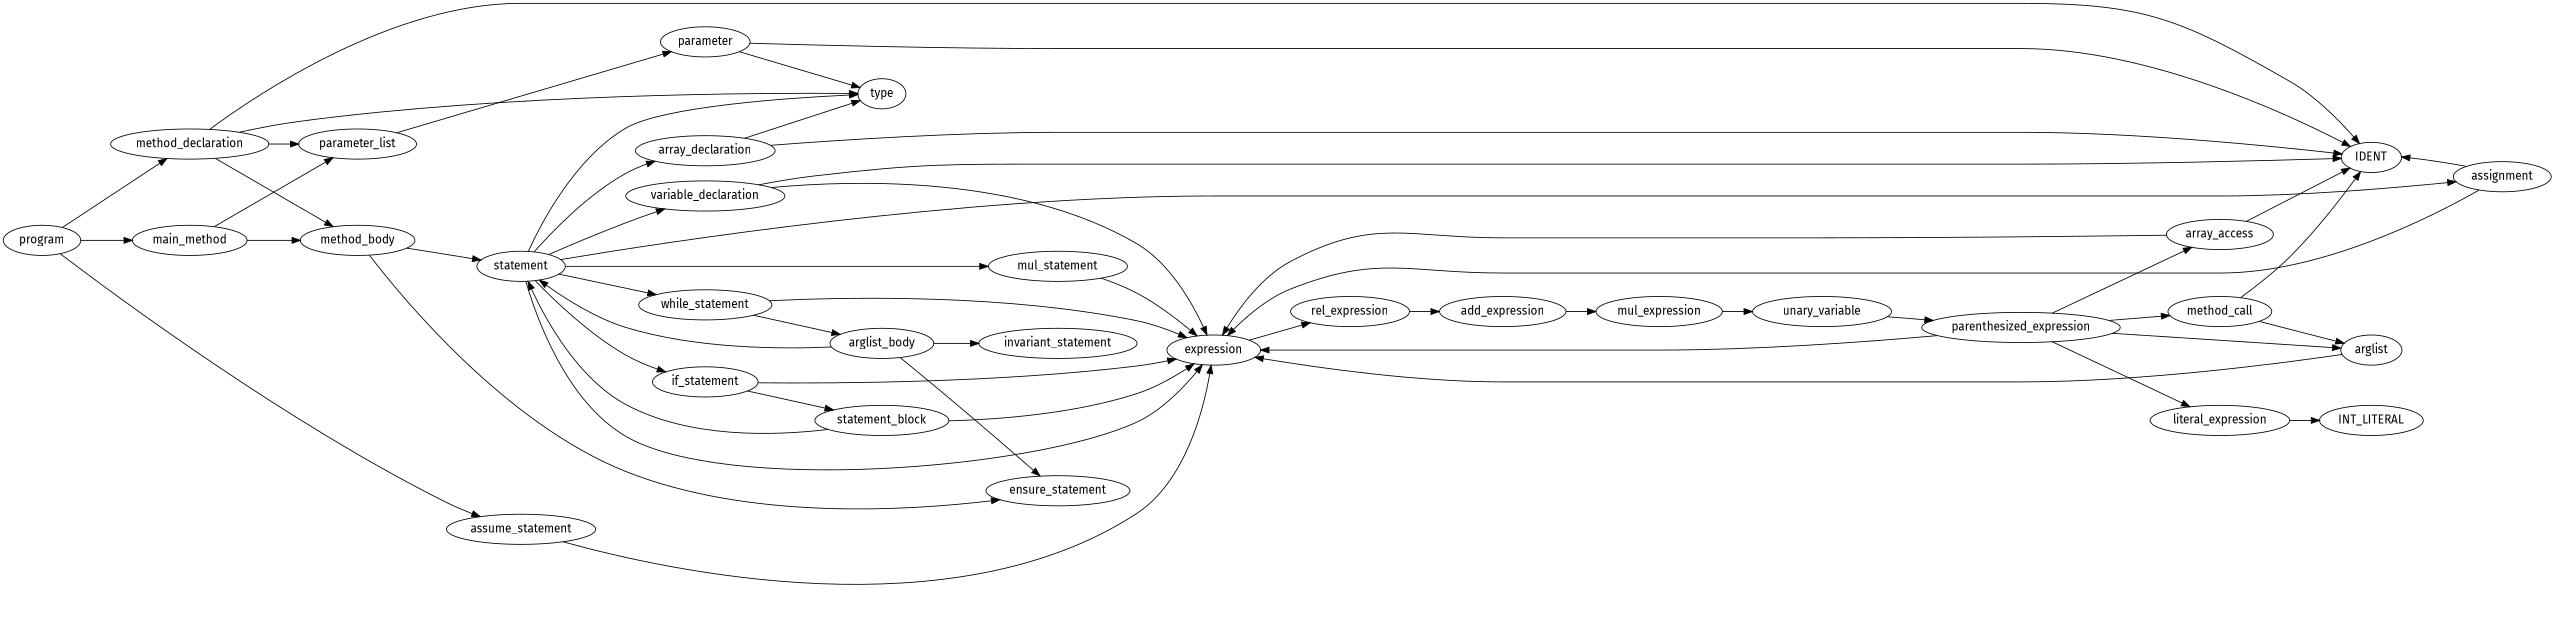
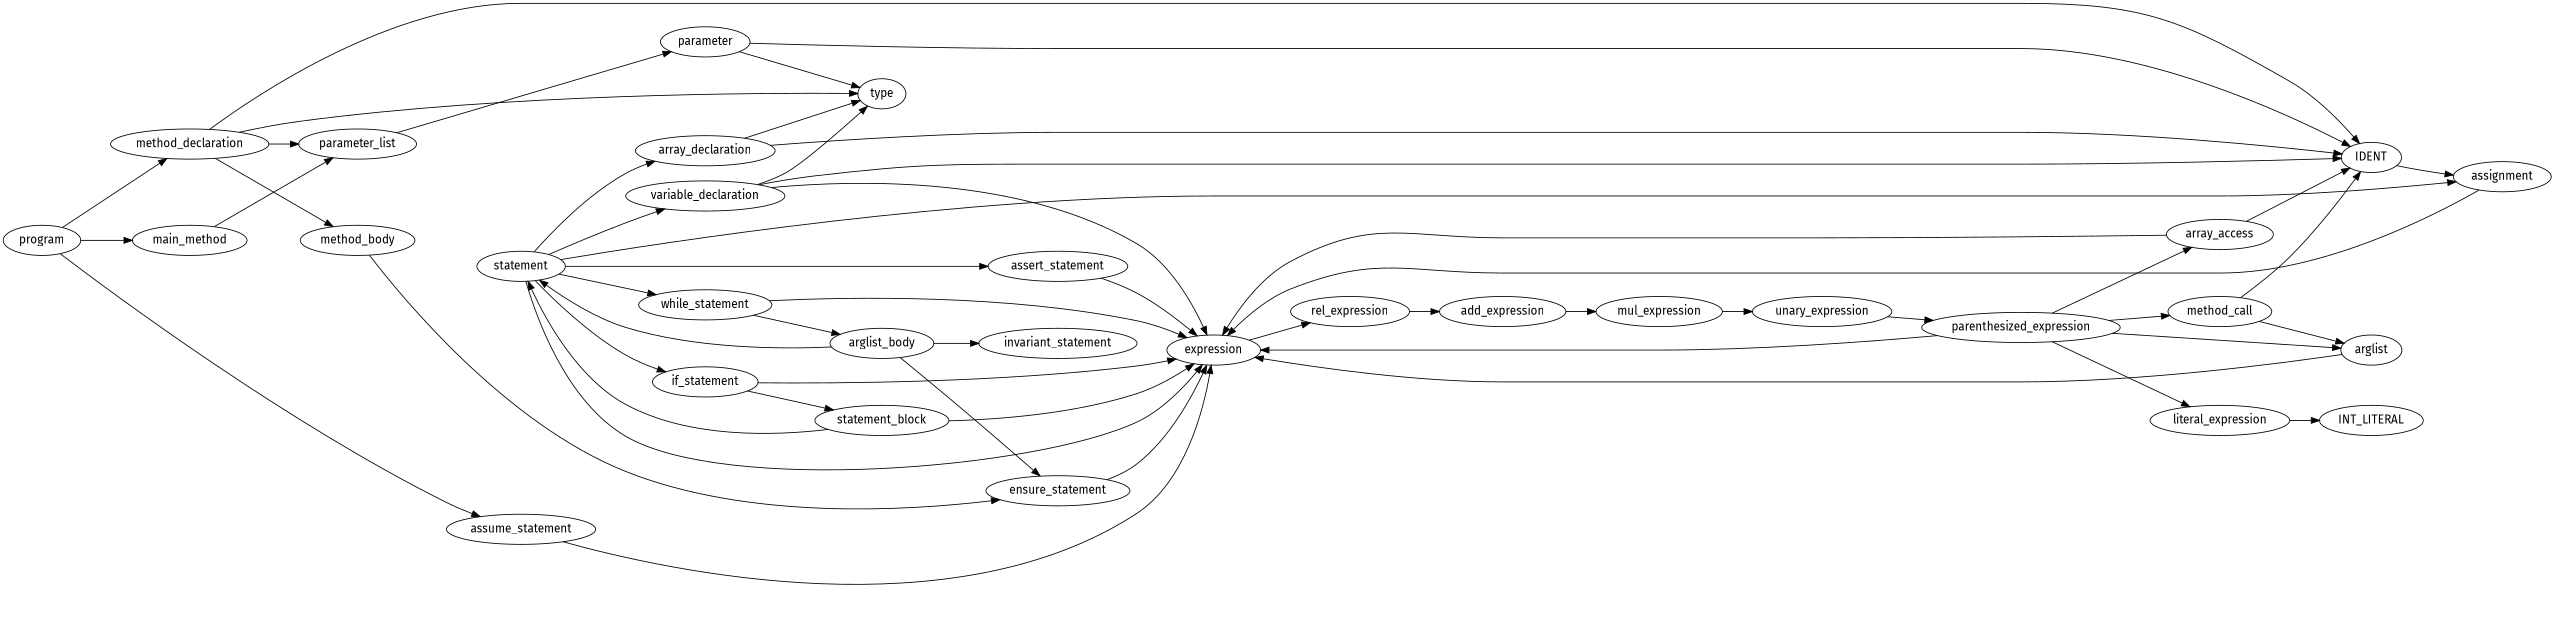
edge "statement" -> "type": now "variable_declaration" -> "type"
edge "assignment" -> "IDENT": reversed
edge "main_method" -> "method_body": removed
edge "method_body" -> "statement": removed
node "mul_statement": label "mul_statement" -> "assert_statement"
node "unary_variable": label "unary_variable" -> "unary_expression"
edge "ensure_statement" -> "expression": added
